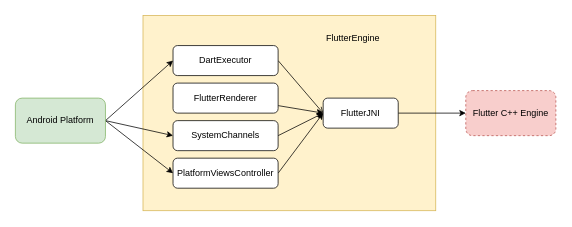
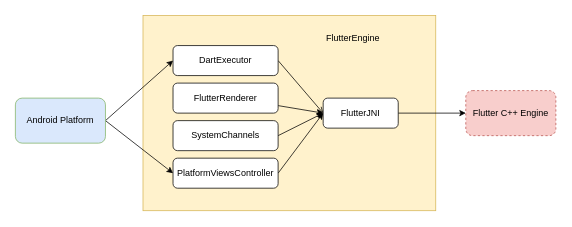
node "Android Platform": fillcolor #d5e8d4 -> #dae8fc
edge "Android Platform" -> "SystemChannels": removed
